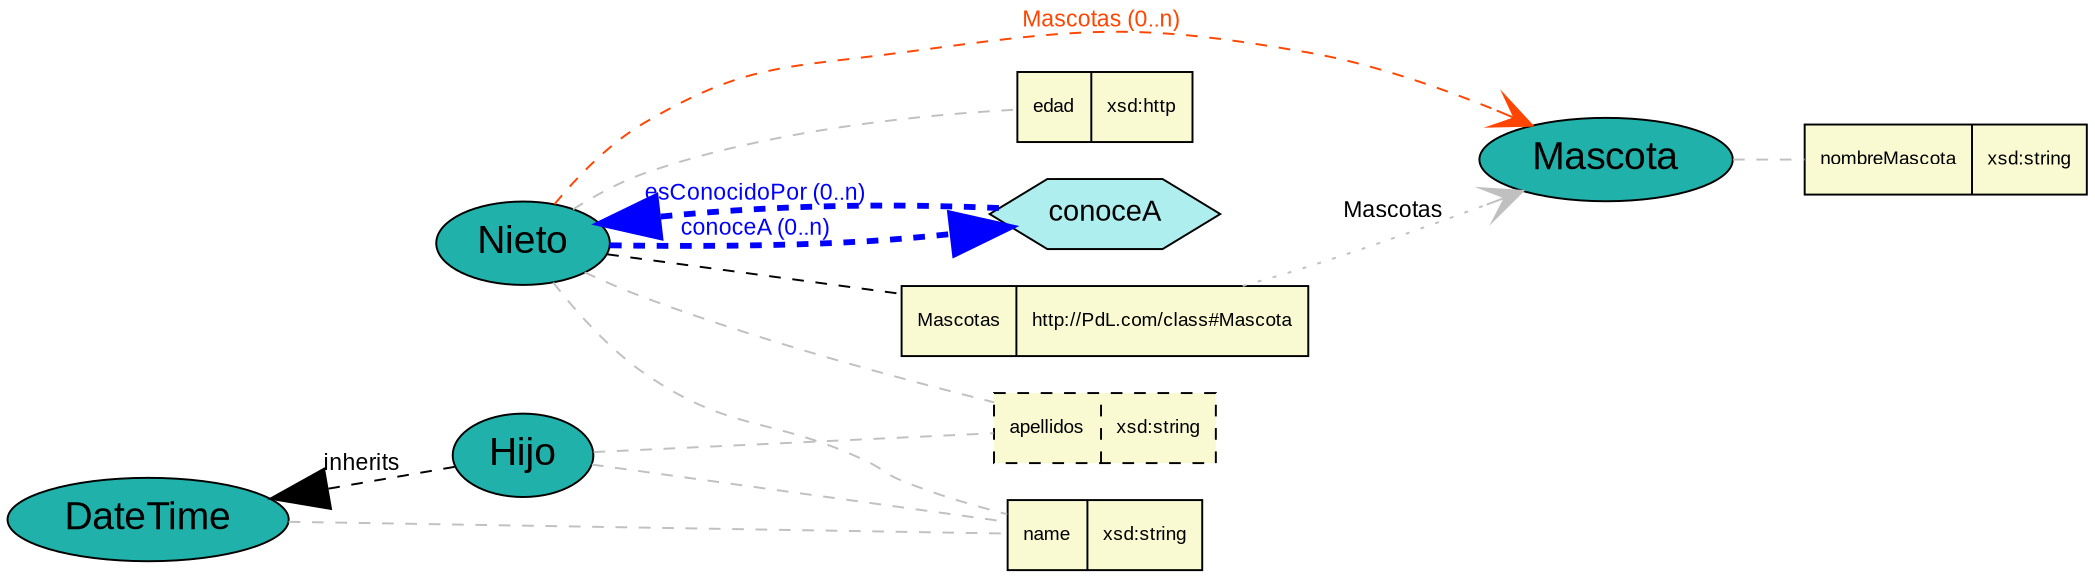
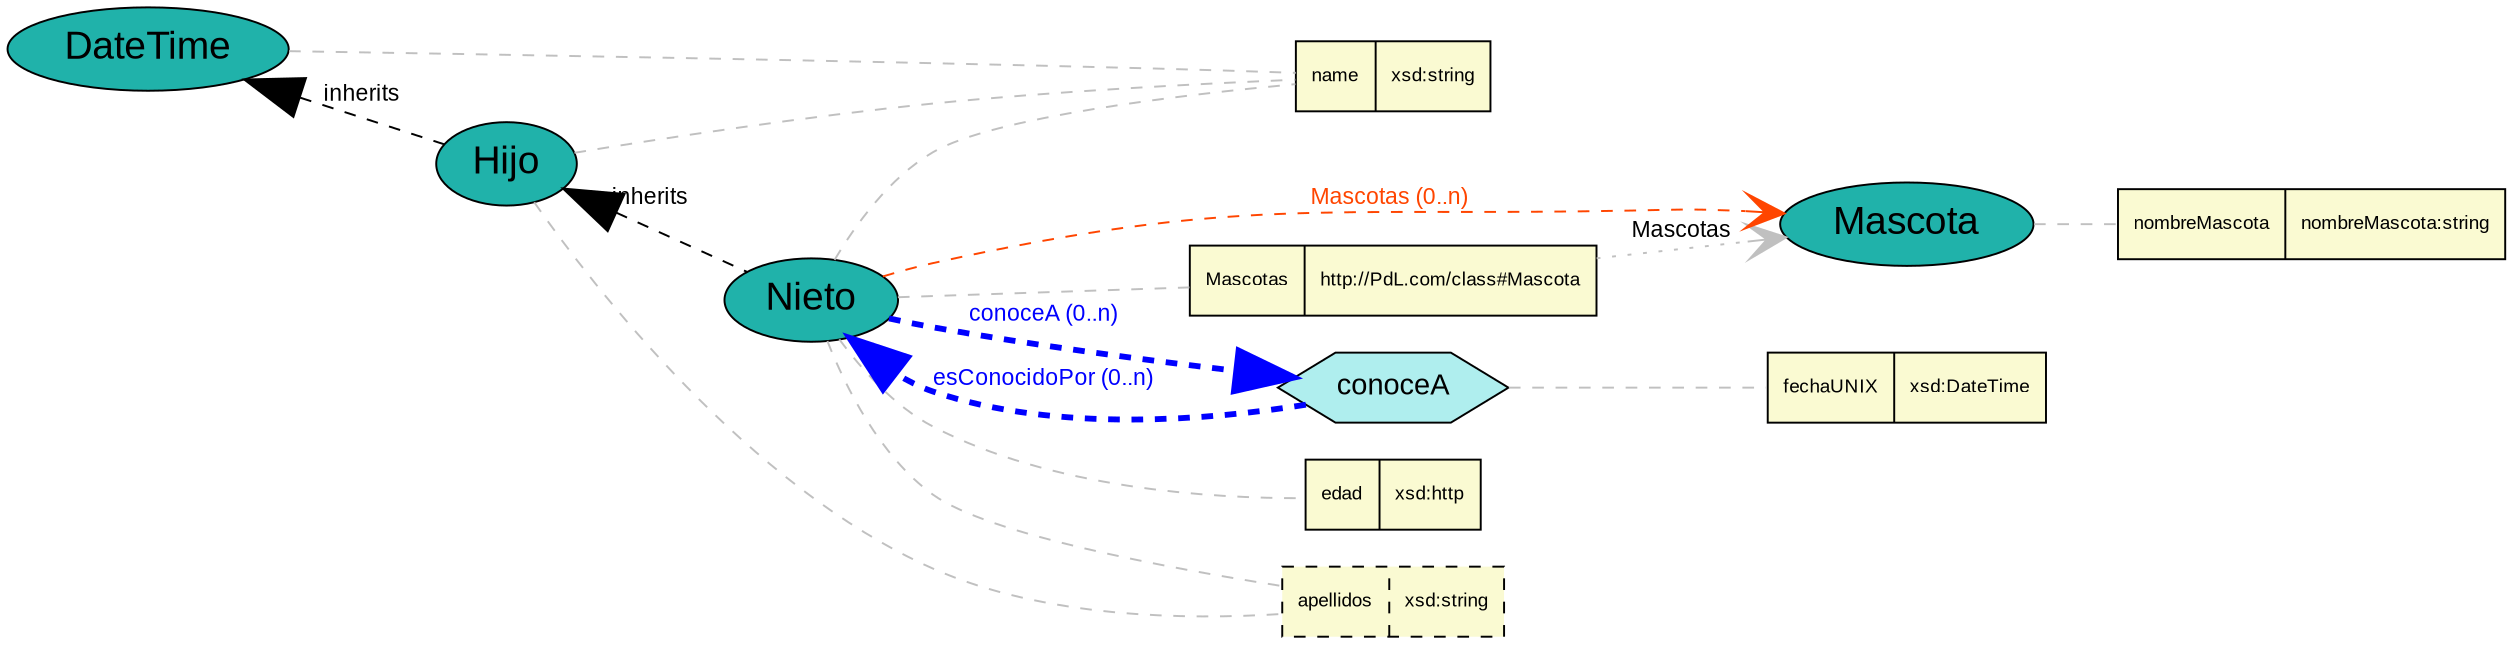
node "nombreMascota": text "xsd:string" -> "nombreMascota:string"
edge "Hijo" -- "Nieto": added, label "inherits"
edge "Nieto" -- "Mascotas": color black -> grey
node "fechaUNIX": added
